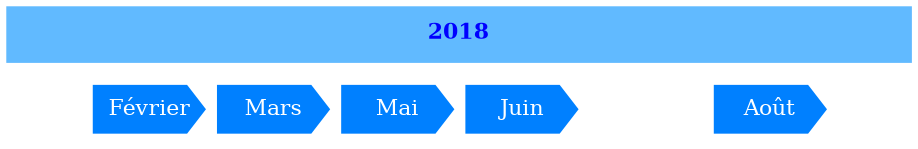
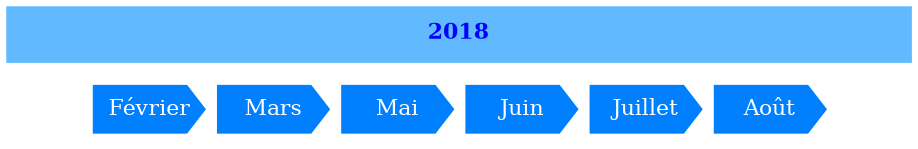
node "Juillet": added
